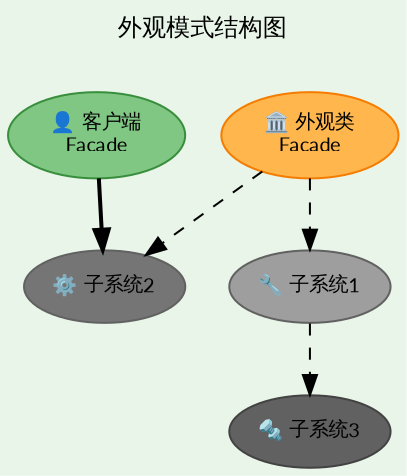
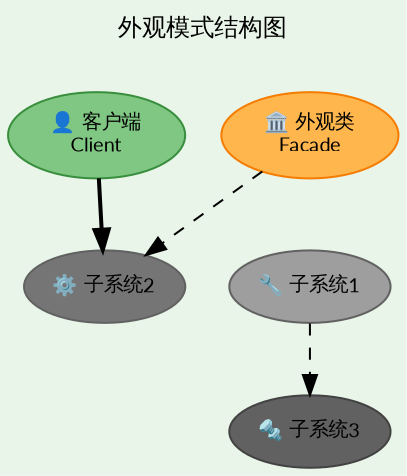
node "👤 客户端 Facade": label "👤 客户端 Facade" -> "👤 客户端 Client"
edge "🏛️ 外观类 Facade" -> "🔧 子系统1": removed
